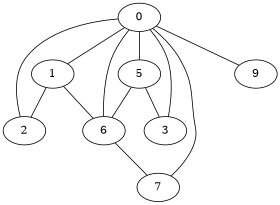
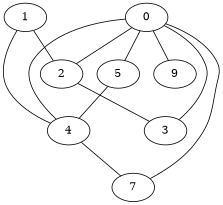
edge "0" -- "1": removed
edge "5" -- "3": now "2" -- "3"
node "6": label "6" -> "4"
